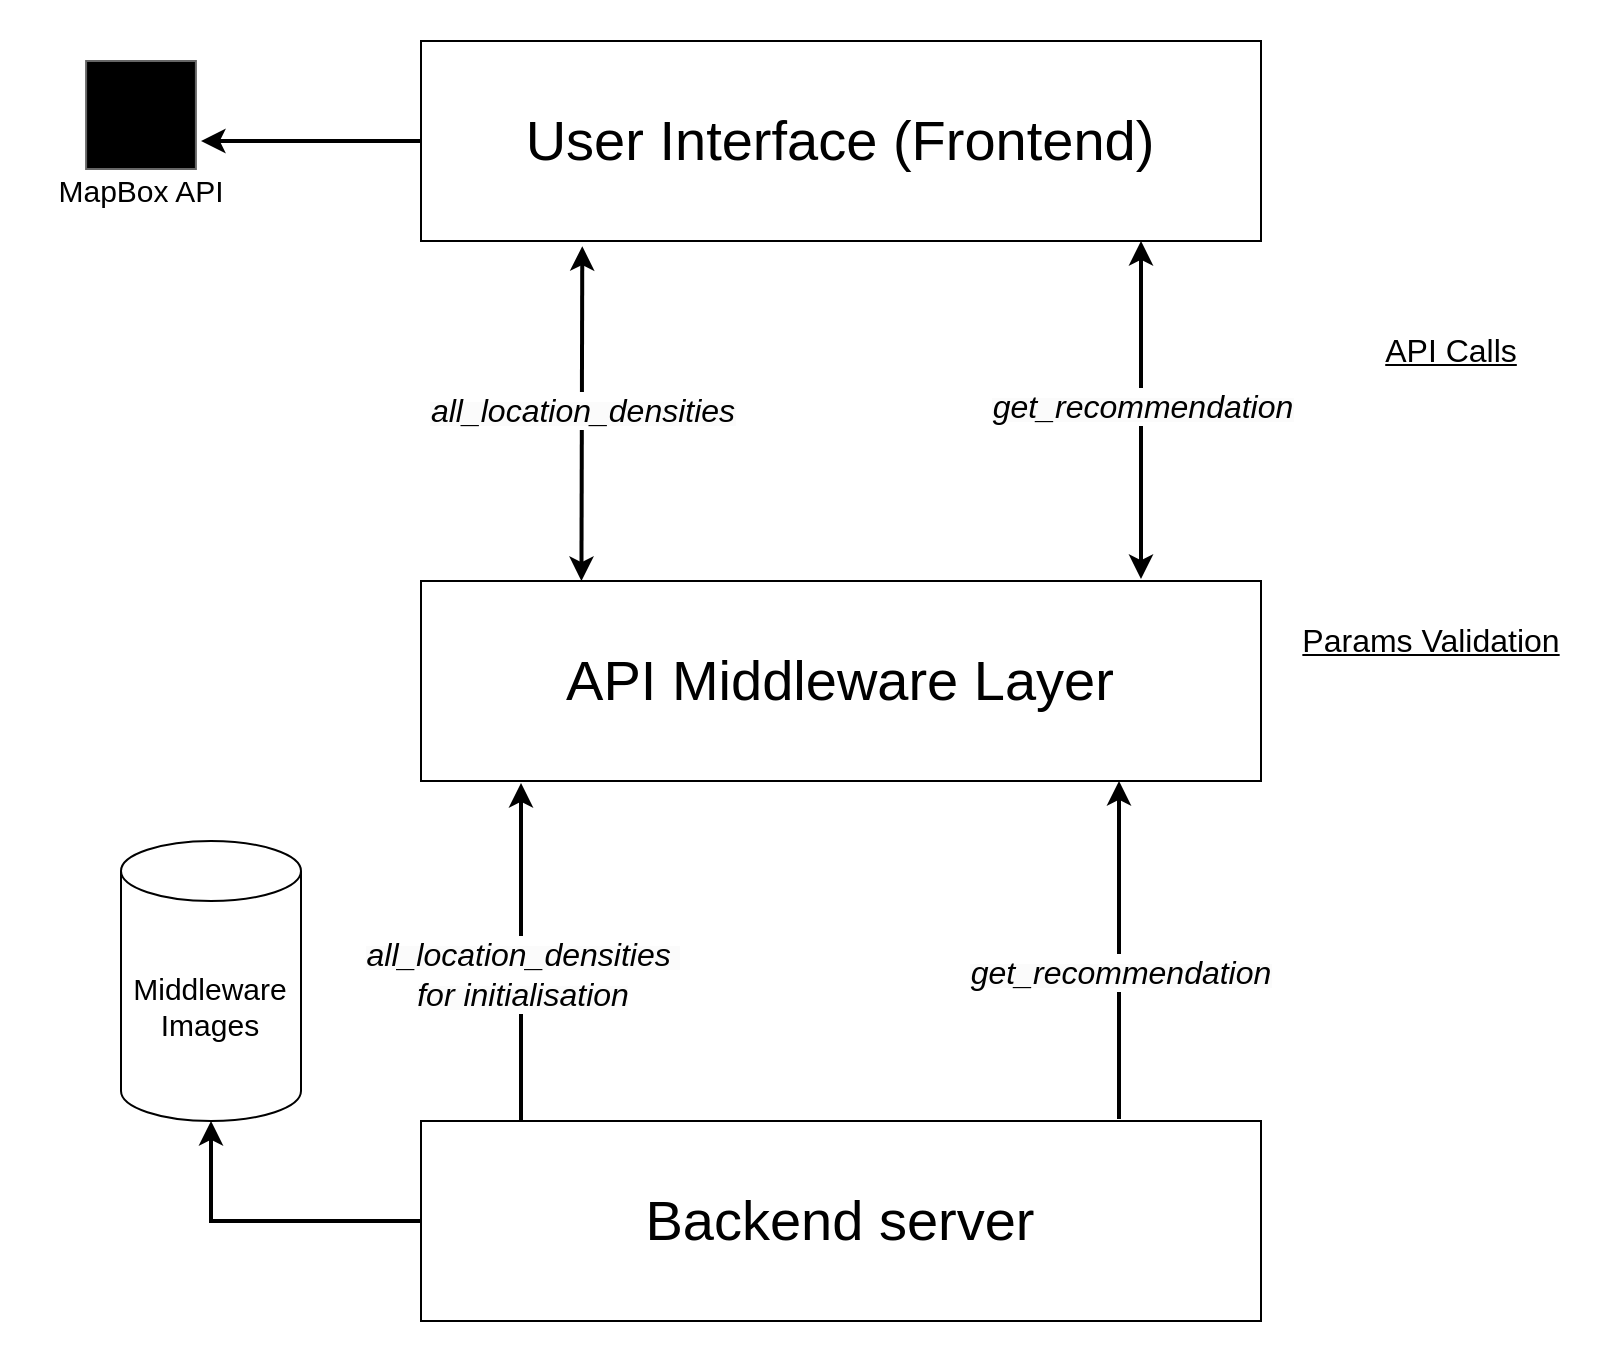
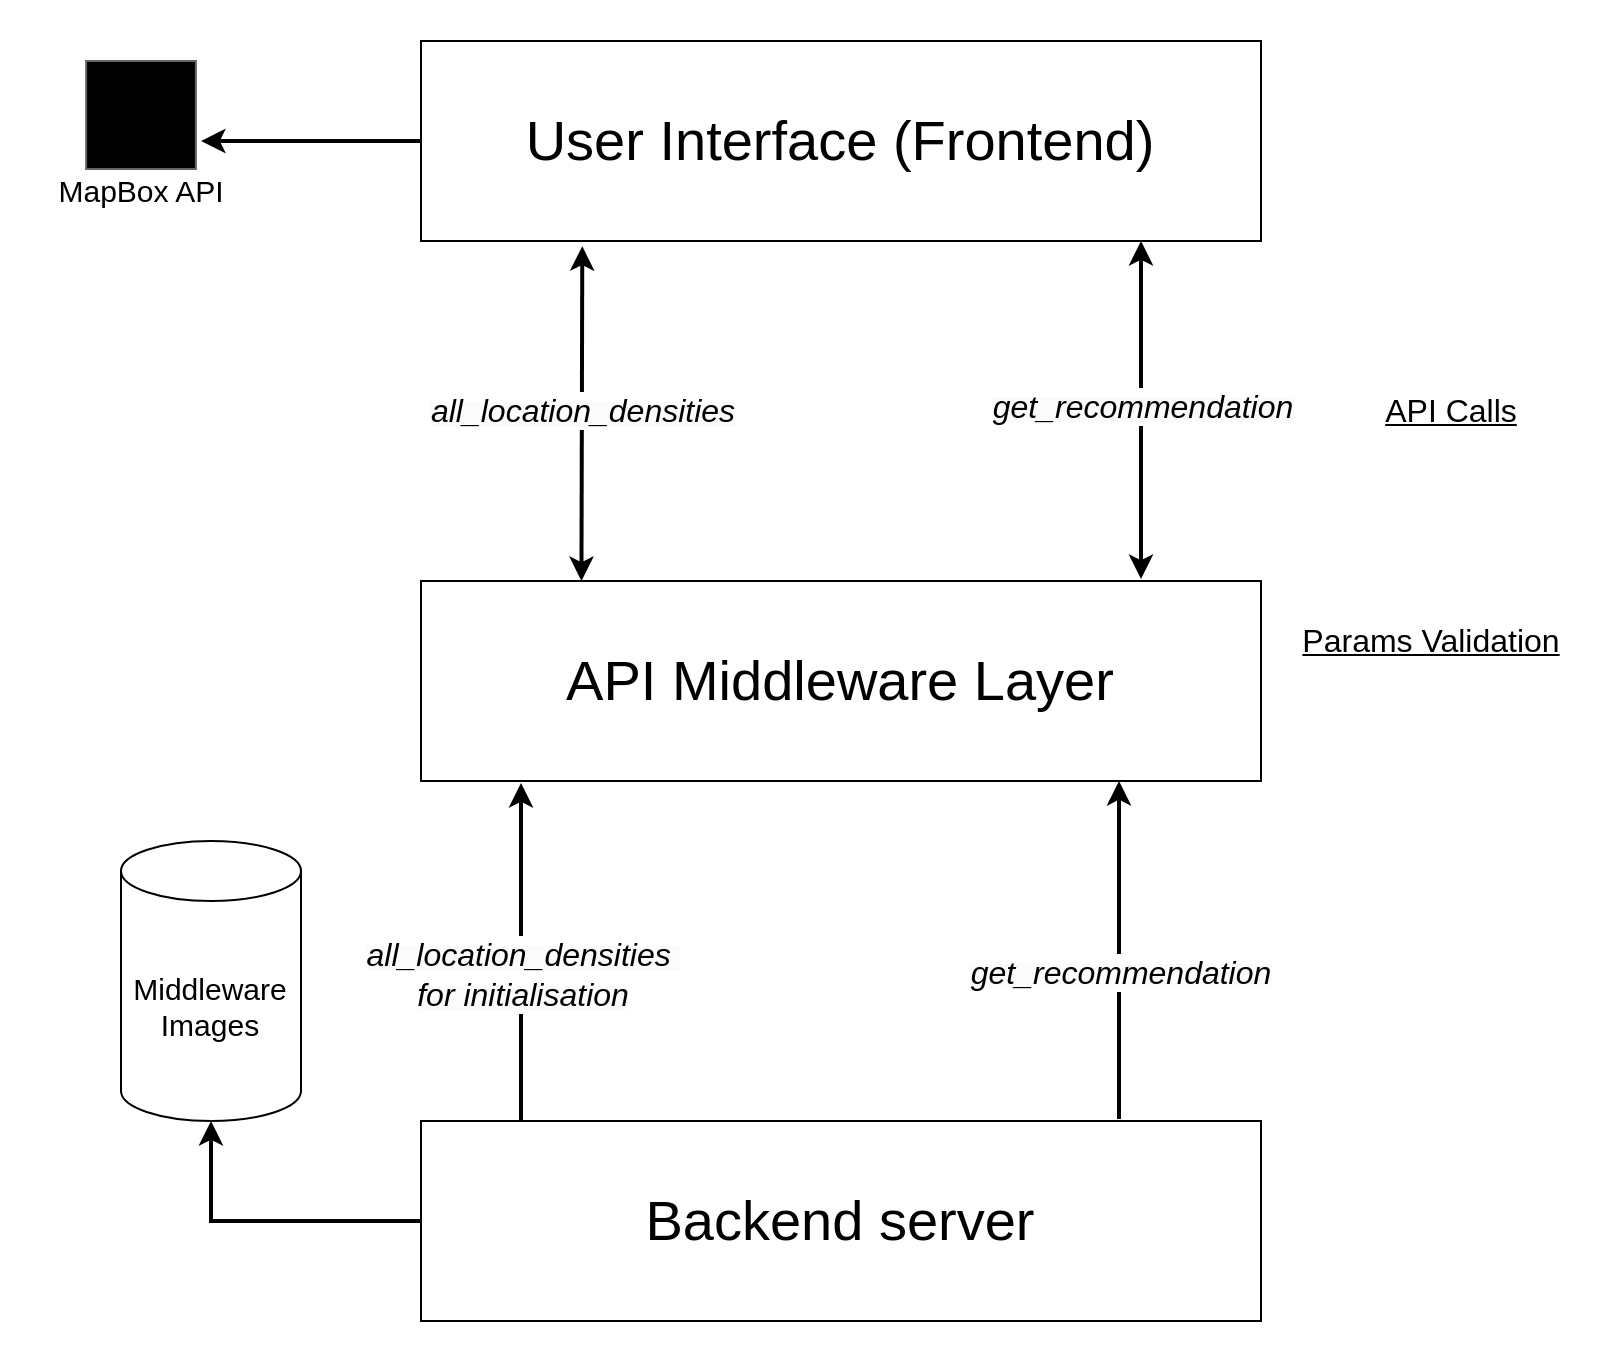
node "API Calls": moved (1451, 351) -> (1451, 411)
